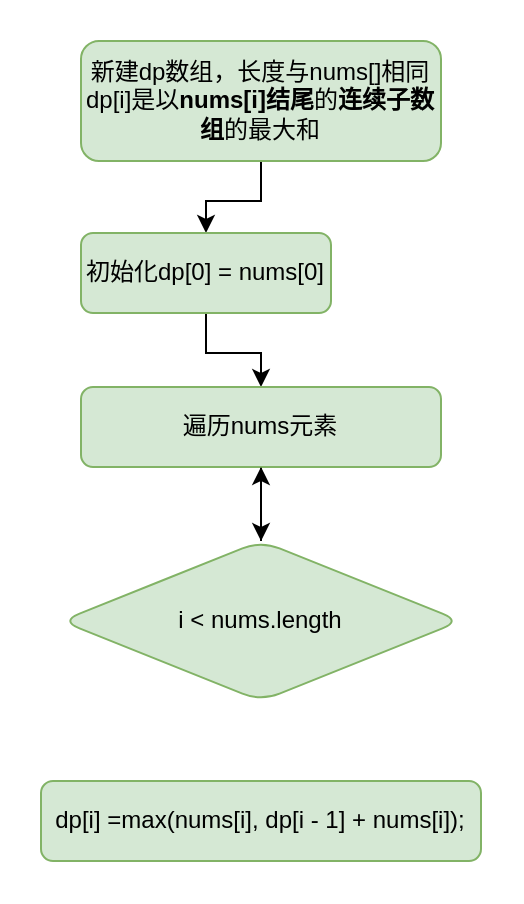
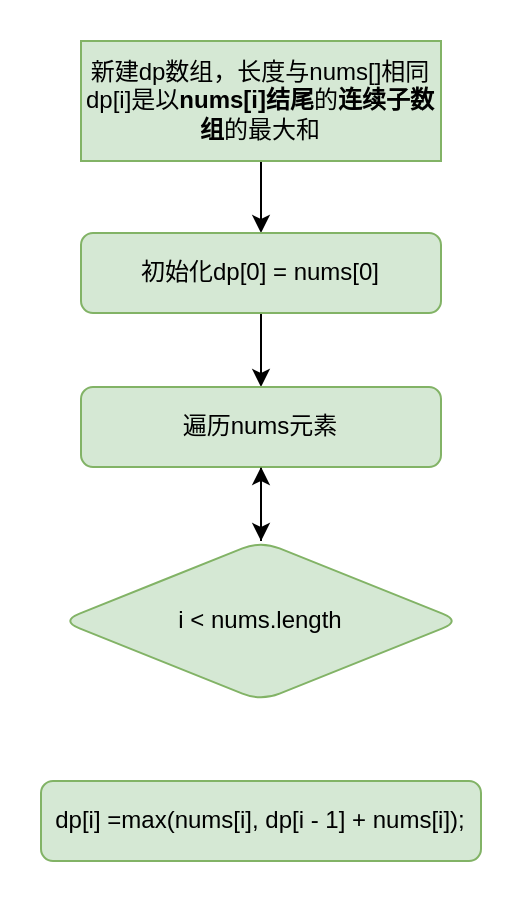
node "新建dp数组，长度与nums[]相同 dp[i]是以nums[i]结尾的连续子数组的最大和": shape rounded rectangle -> rectangle
node "初始化dp[0] = nums[0]": size 250x80 -> 360x80
